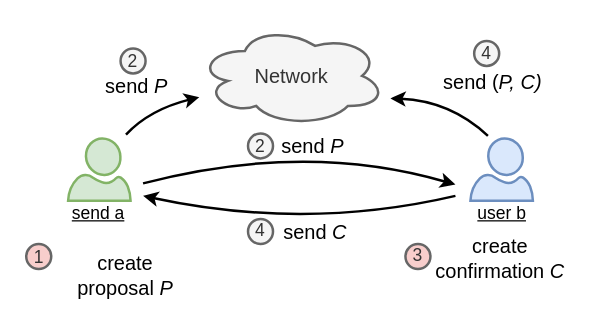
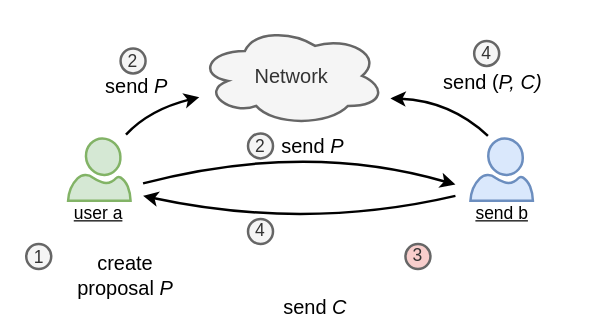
node "send a": label "send a" -> "user a"
node "user b": label "user b" -> "send b"
node "send C": moved (316, 231) -> (316, 306)
node "1": fillcolor #f8cecc -> #f5f5f5
node "create confirmation C": removed
